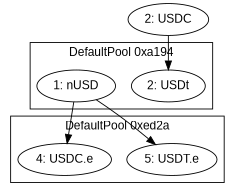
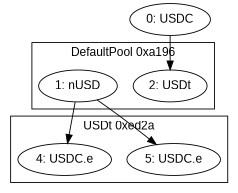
node "2: USDC": label "2: USDC" -> "0: USDC"
cluster "DefaultPool 0xa194": label "DefaultPool 0xa194" -> "DefaultPool 0xa196"
cluster "DefaultPool 0xed2a": label "DefaultPool 0xed2a" -> "USDt 0xed2a"
node "5: USDT.e": label "5: USDT.e" -> "5: USDC.e"
